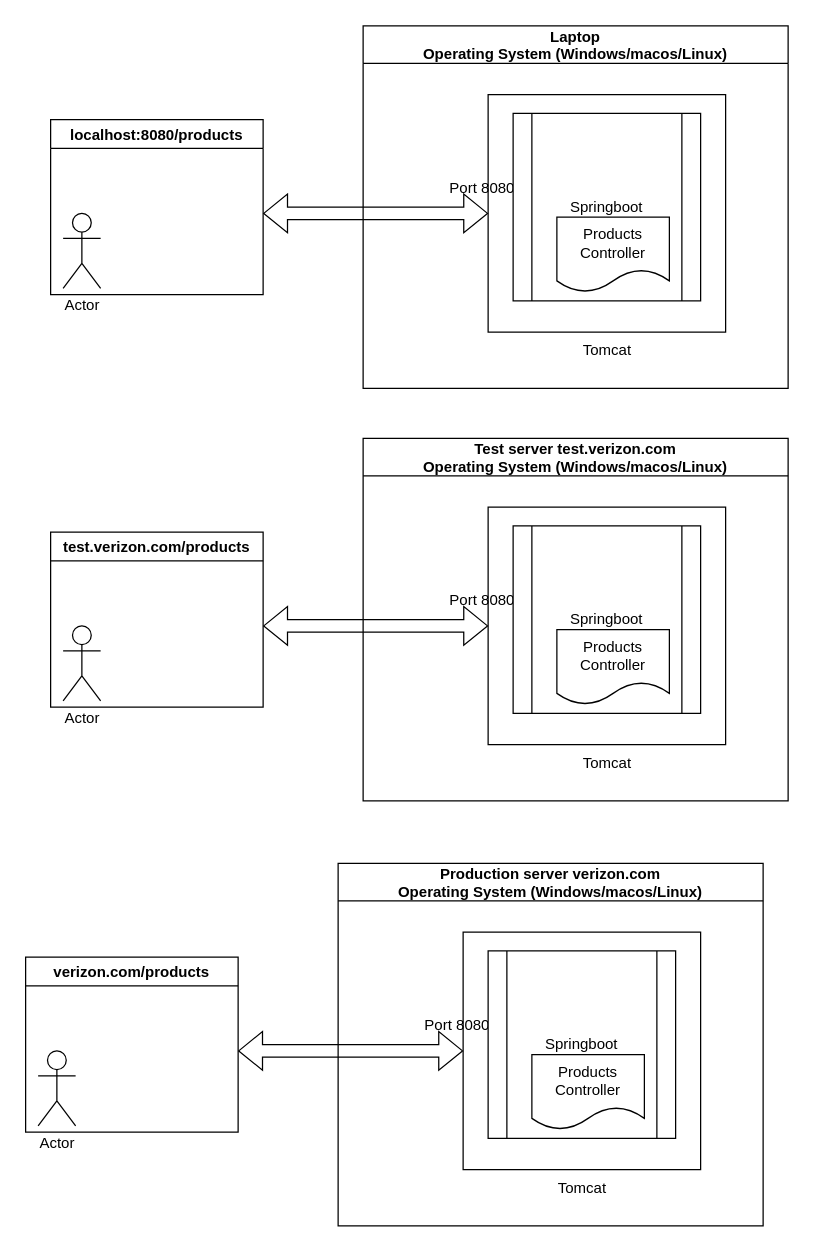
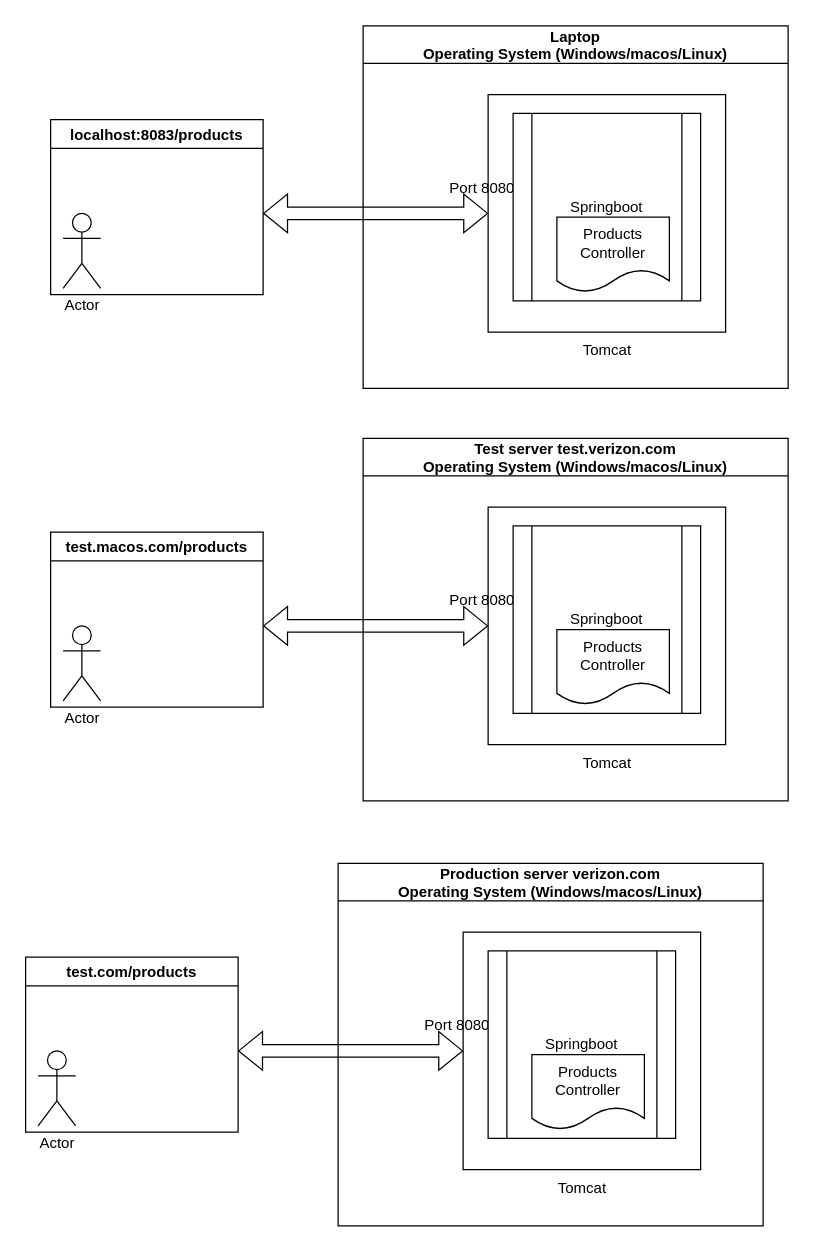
node "localhost:8080/products": label "localhost:8080/products" -> "localhost:8083/products"
node "test.verizon.com/products": label "test.verizon.com/products" -> "test.macos.com/products"
node "verizon.com/products": label "verizon.com/products" -> "test.com/products"
